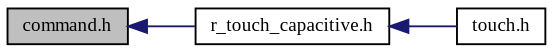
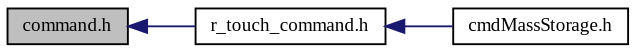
node "r_touch_capacitive.h": label "r_touch_capacitive.h" -> "r_touch_command.h"
node "touch.h": label "touch.h" -> "cmdMassStorage.h"
